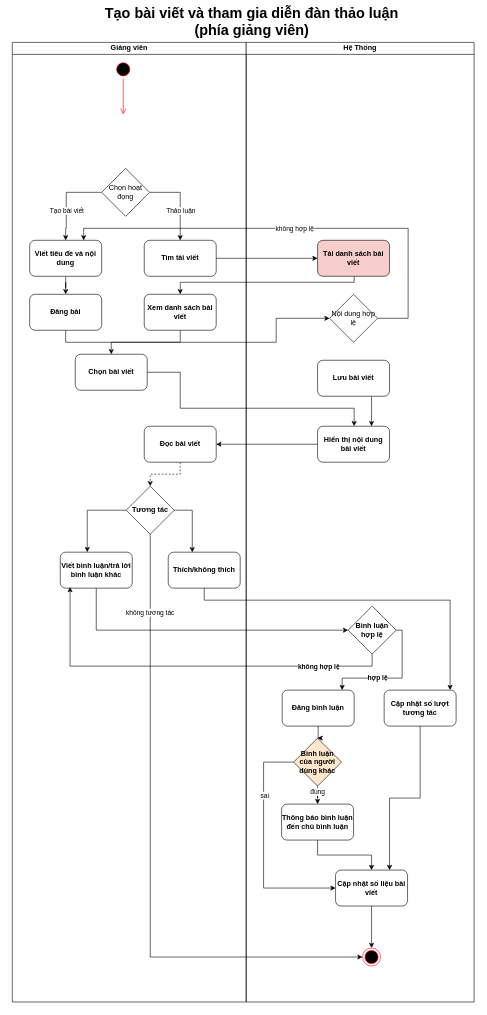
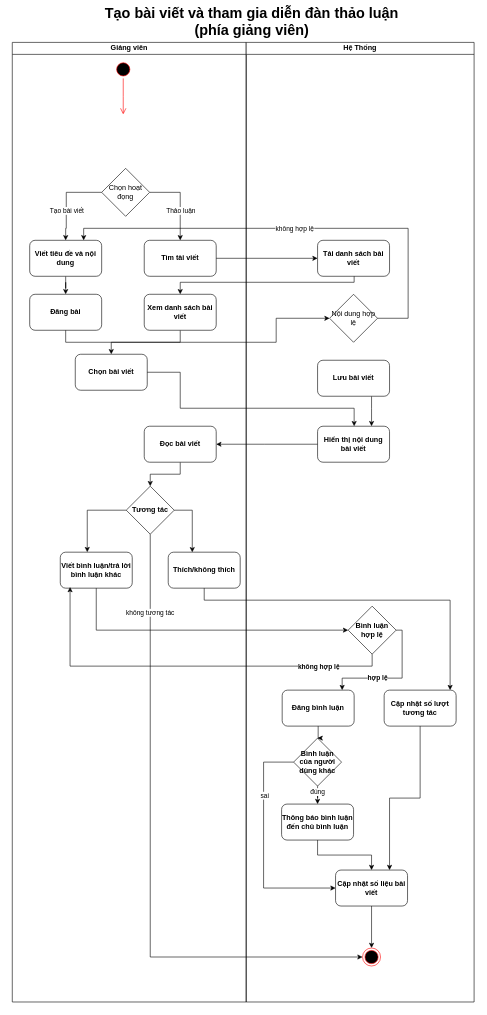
node "Tải danh sách bài viết": fillcolor #f8cecc -> #ffffff
edge "Đọc bài viết" -> "Tương tác": style dashed -> solid
node "Bình luận của người dùng khác": fillcolor #ffe6cc -> #ffffff
